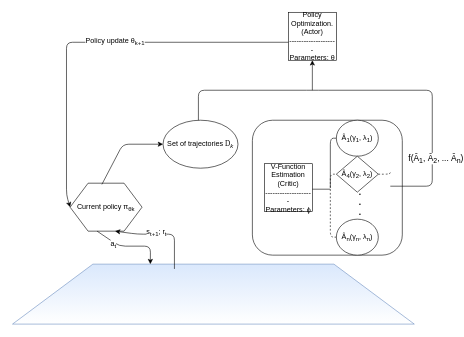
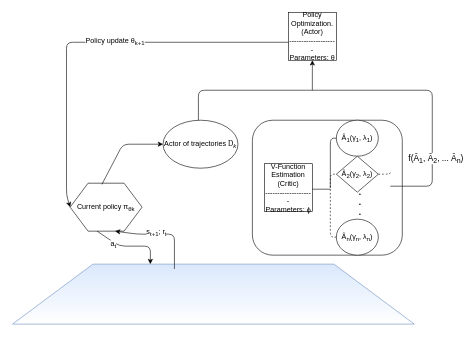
node "Set of trajectories Dk": label "Set of trajectories Dk" -> "Actor of trajectories Dk"
node "Â4(γ2, λ2)": label "Â4(γ2, λ2)" -> "Â2(γ2, λ2)"
